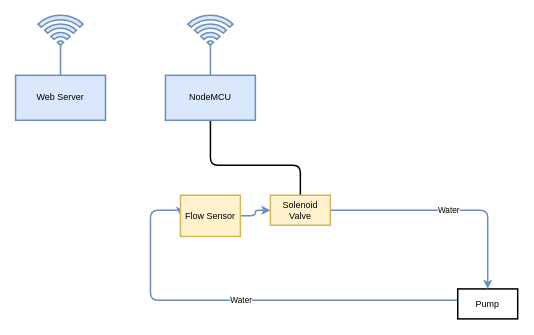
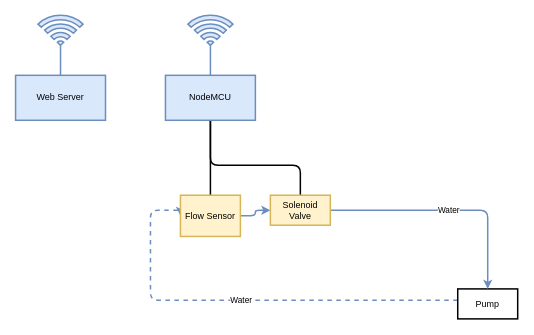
edge "NodeMCU" -- "Flow Sensor": added
edge "Pump" -> "Flow Sensor": style solid -> dashed
